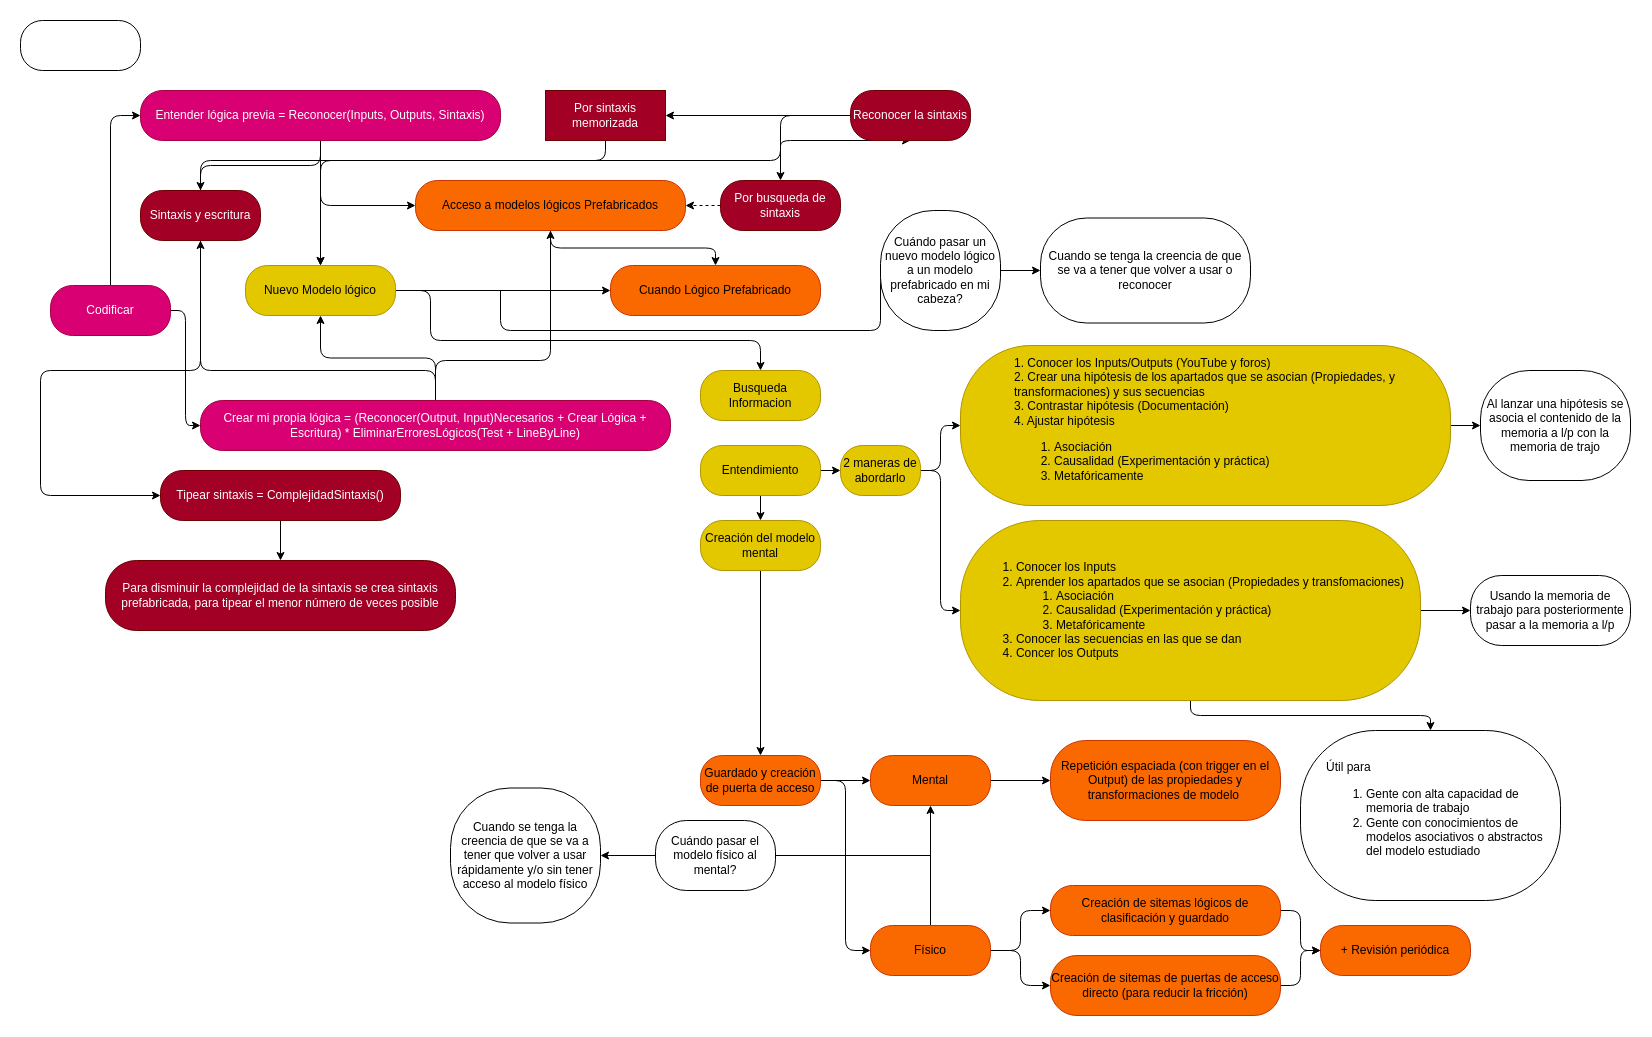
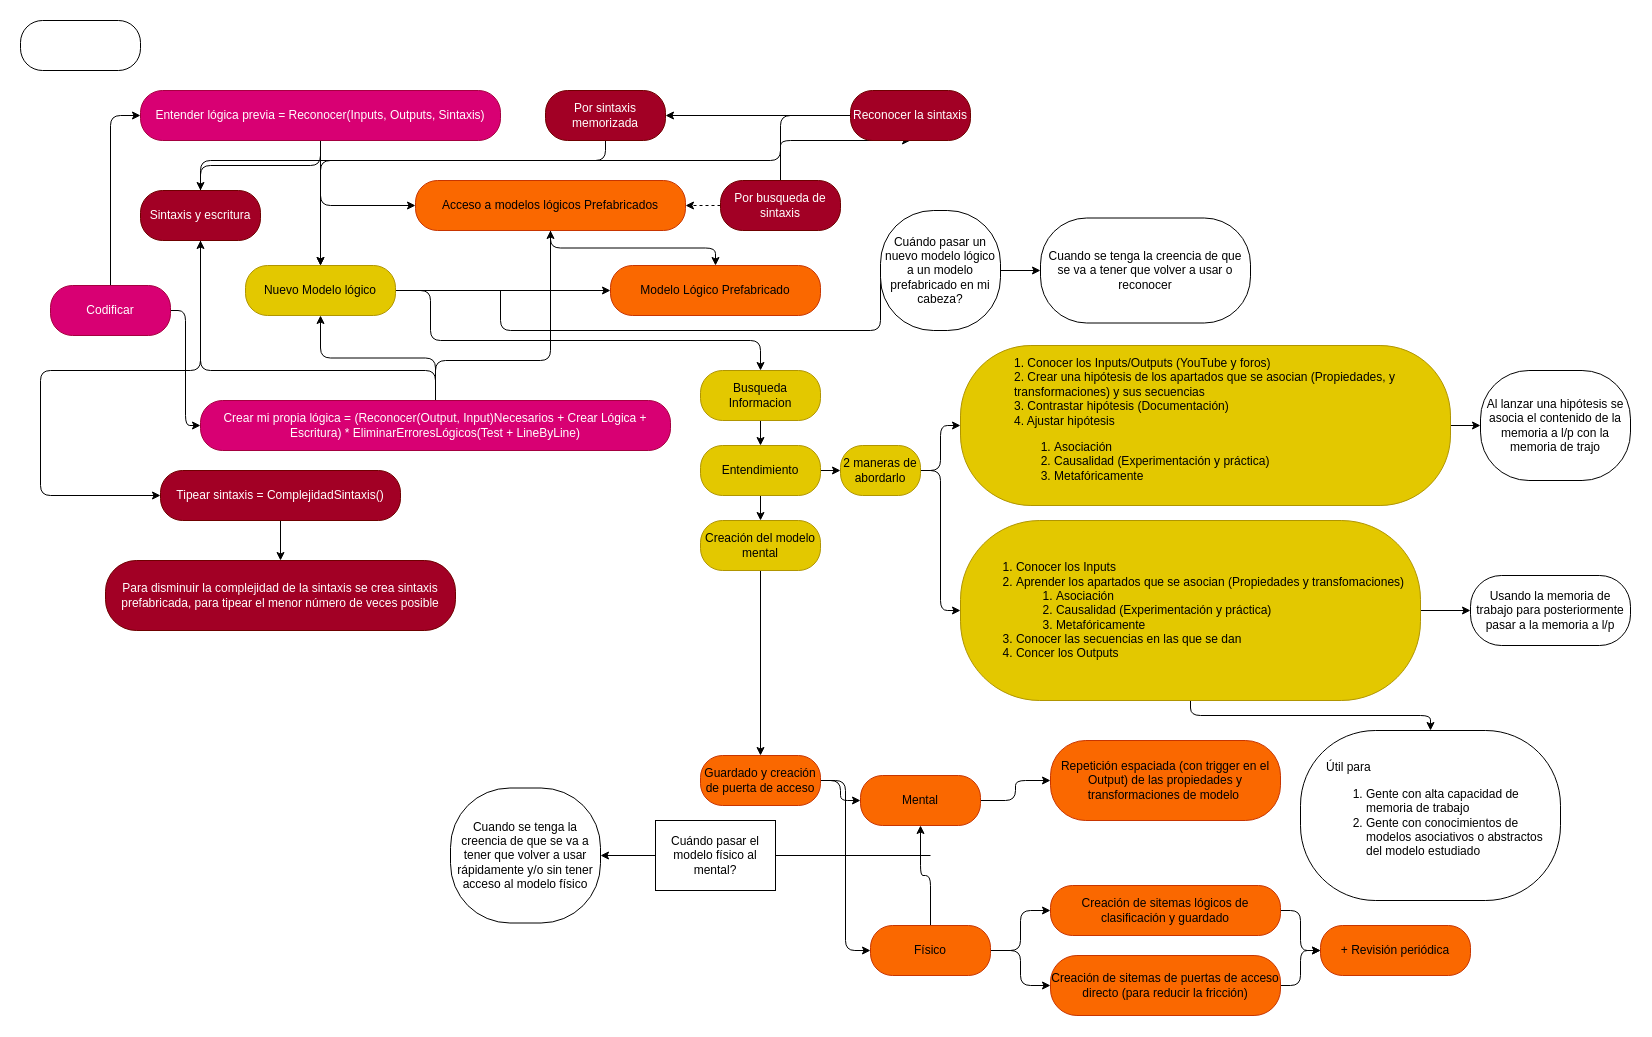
node "Por sintaxis memorizada": shape rectangle -> rounded rectangle
edge "Reconocer la sintaxis" -> "Por busqueda de sintaxis": arrowhead classic -> none
node "Cuando Lógico Prefabricado": label "Cuando Lógico Prefabricado" -> "Modelo Lógico Prefabricado"
edge "Busqueda Informacion" -> "Entendimiento": added
node "Mental": moved (931, 781) -> (921, 801)
node "Cuándo pasar el modelo físico al mental?": shape rounded rectangle -> rectangle
